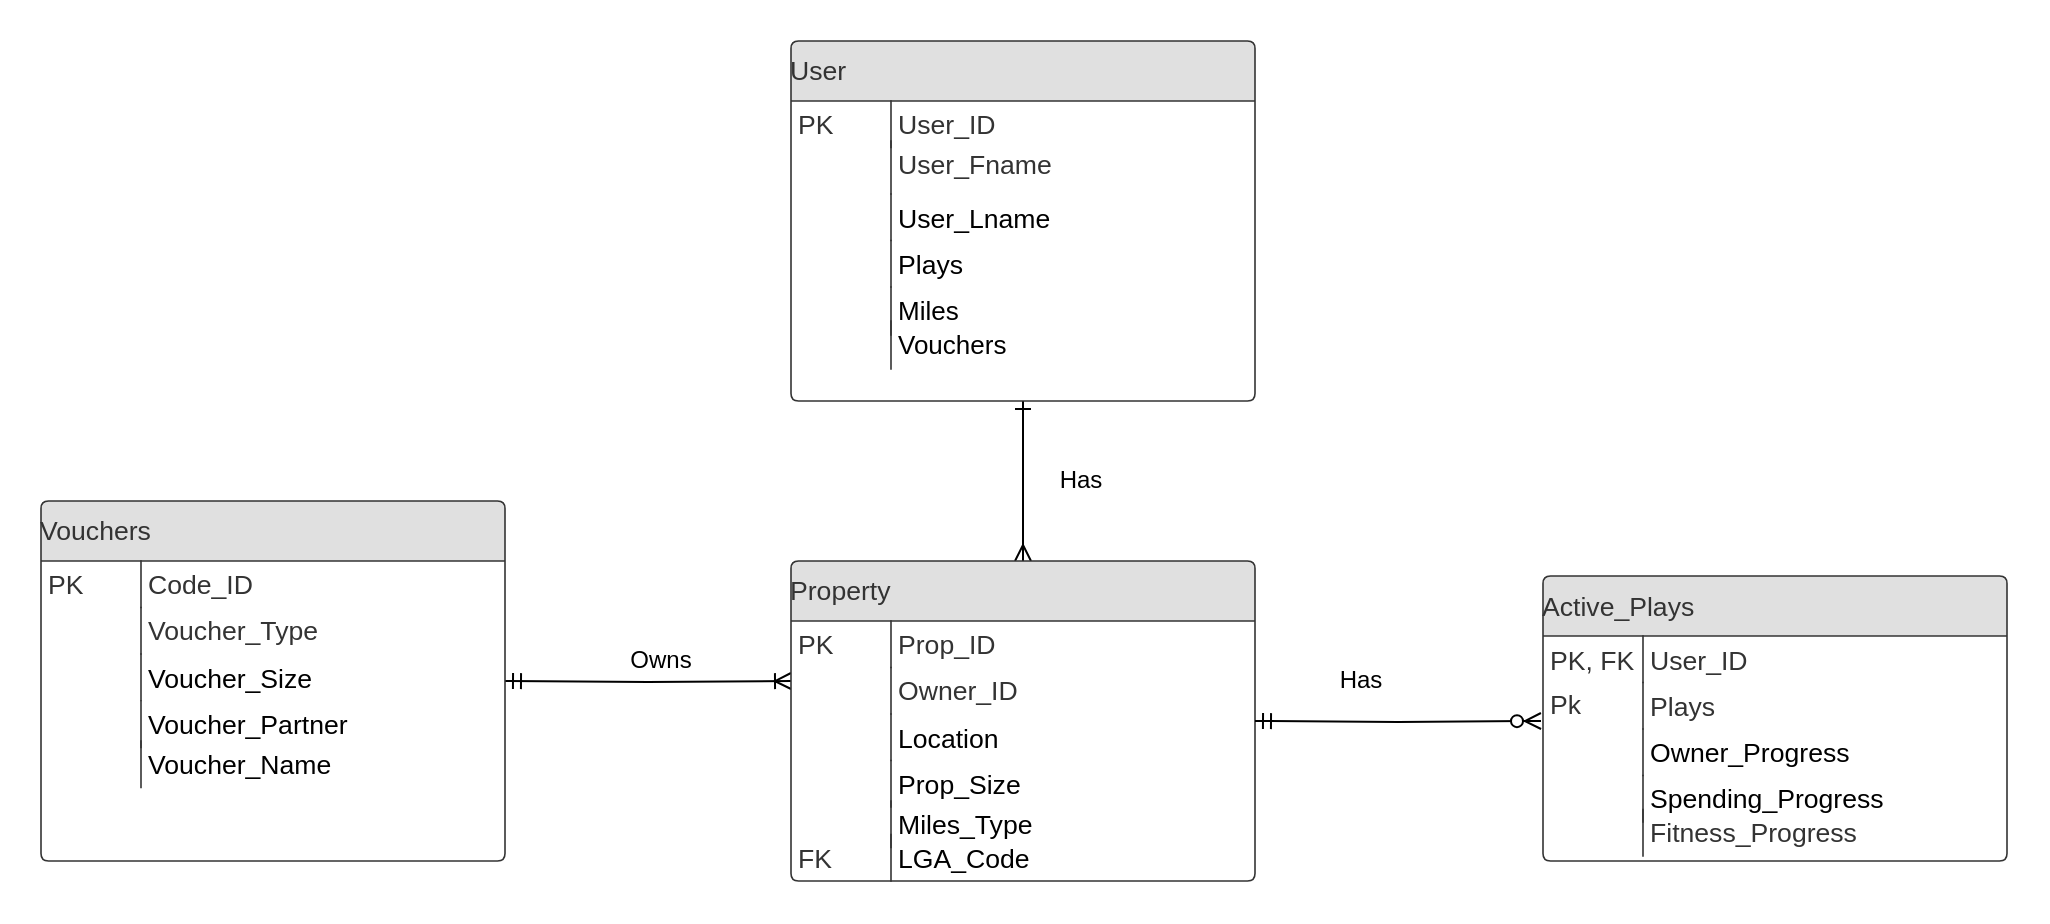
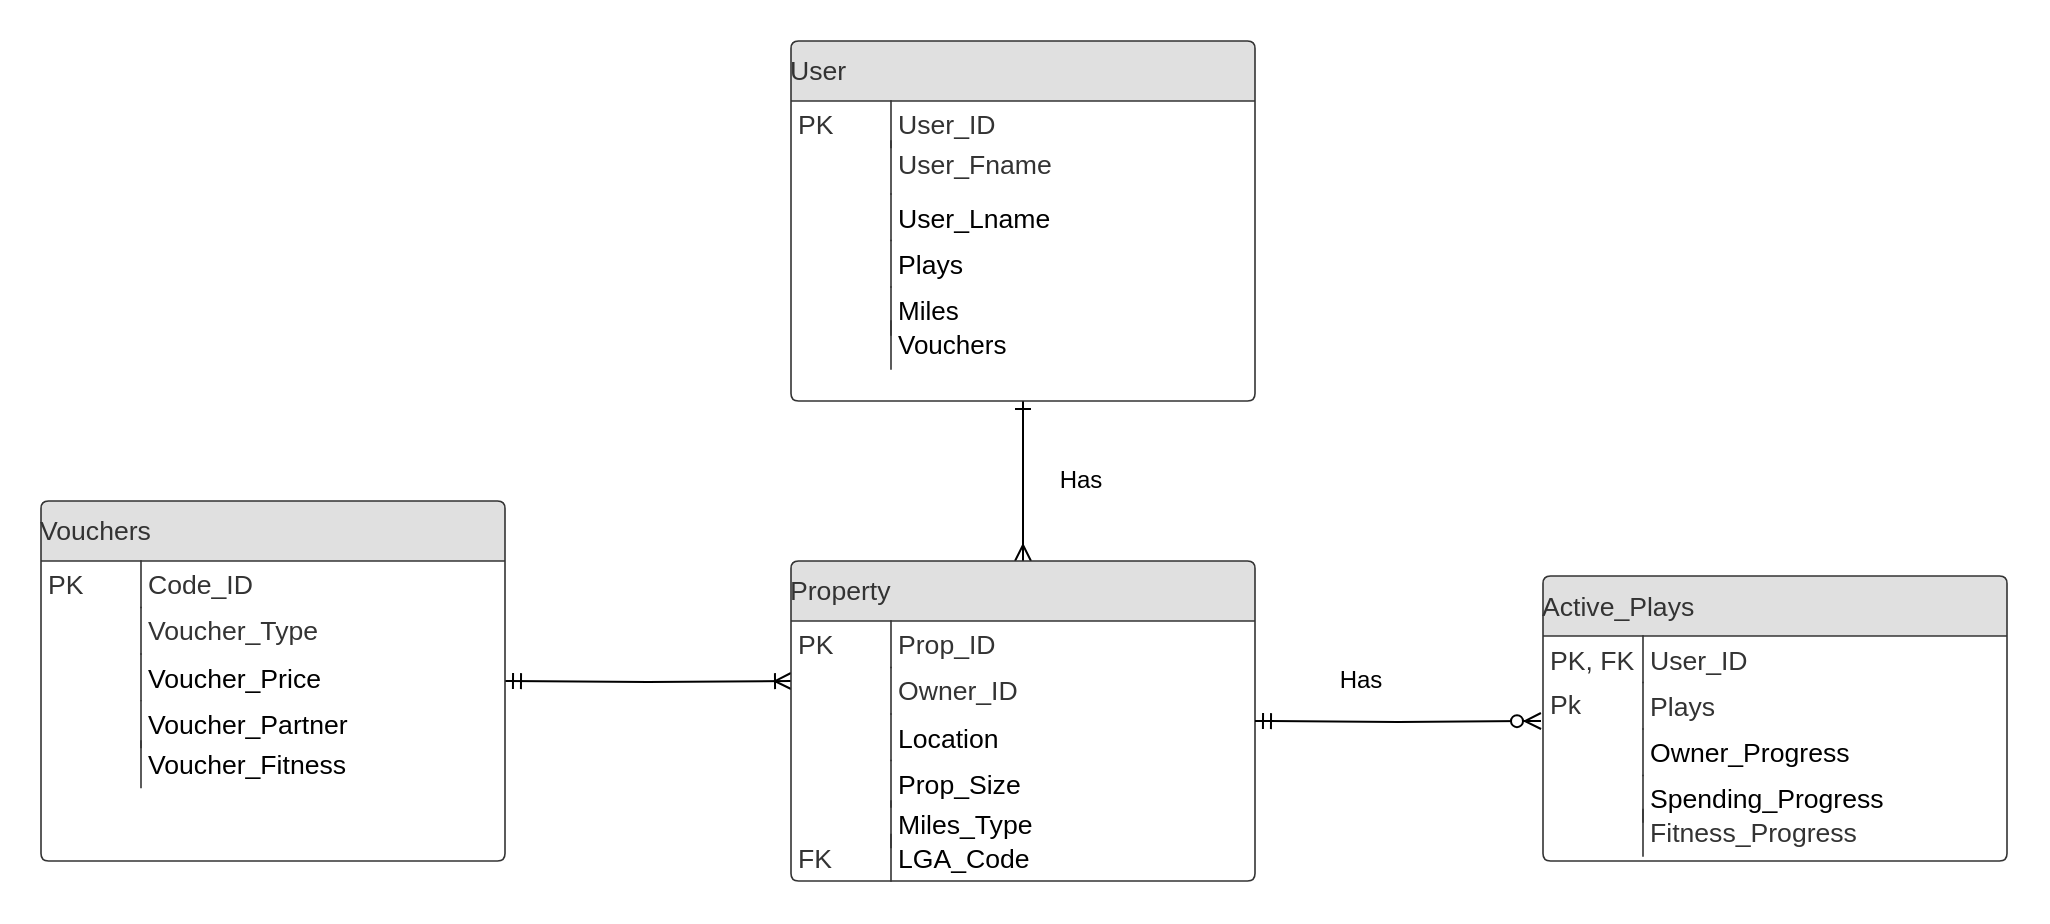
node "Owns": removed
node "Voucher_Size": label "Voucher_Size" -> "Voucher_Price"
node "Voucher_Name": label "Voucher_Name" -> "Voucher_Fitness"
